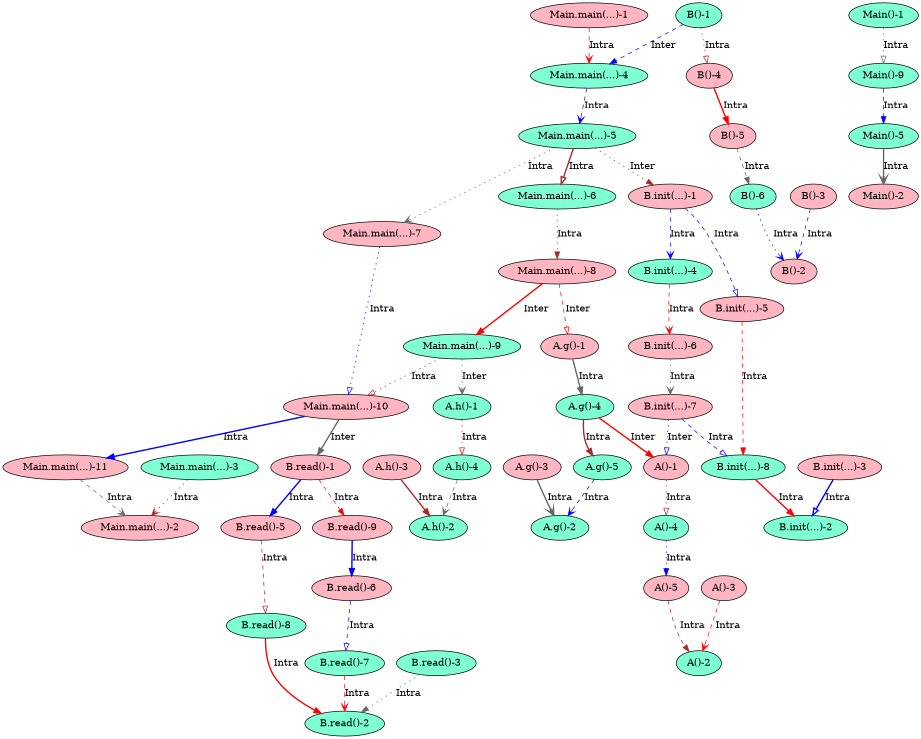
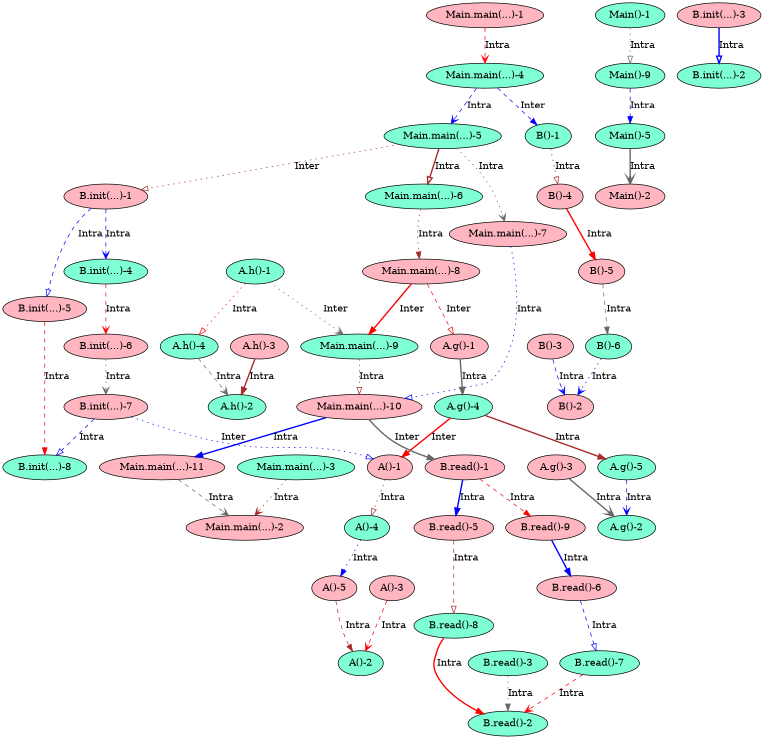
edge "B()-1" -> "Main.main(...)-4": reversed
edge "Main.main(...)-5" -> "B.init(...)-1": arrowhead normal -> onormal
edge "Main.main(...)-9" -> "A.h()-1": reversed
edge "B.init(...)-8" -> "B.init(...)-2": removed, label "Intra"
